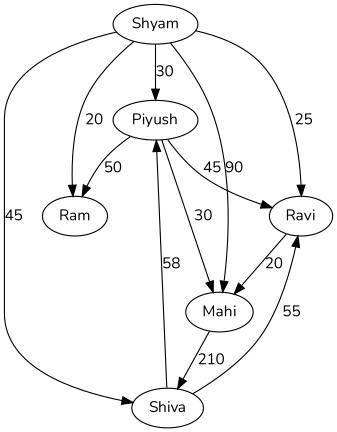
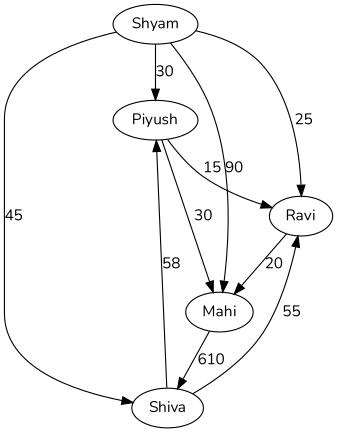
edge "Piyush" -> "Ravi": label "45" -> "15"
node "Ram": removed
edge "Mahi" -> "Shiva": label "210" -> "610"
